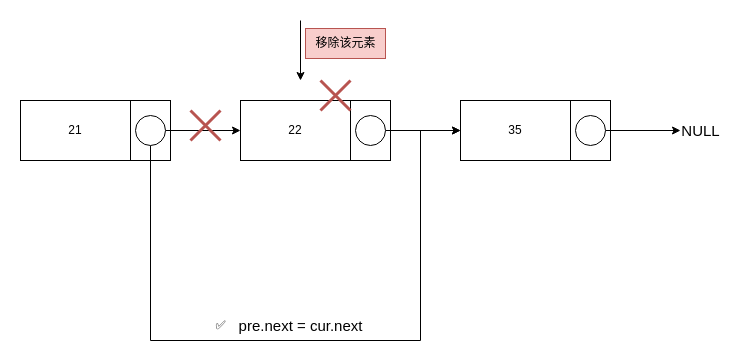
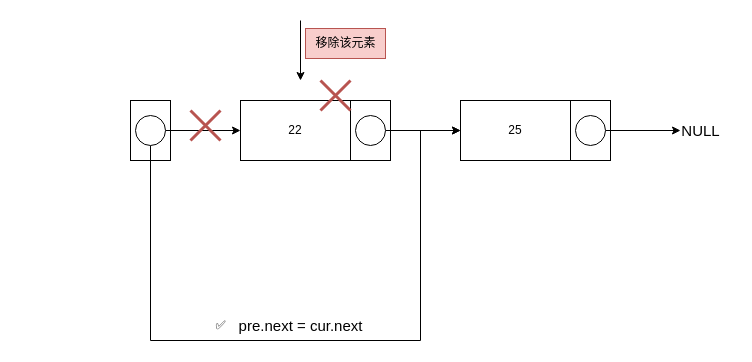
node "21": removed
node "35": label "35" -> "25"
